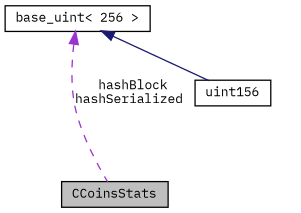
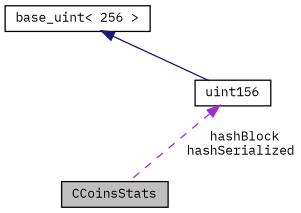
edge "CCoinsStats" -> "base_uint< 256 >": now "CCoinsStats" -> "uint156"
